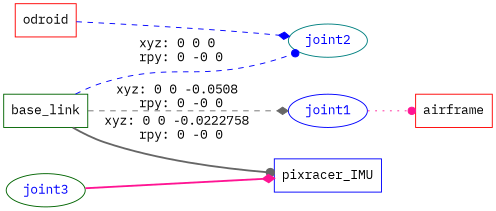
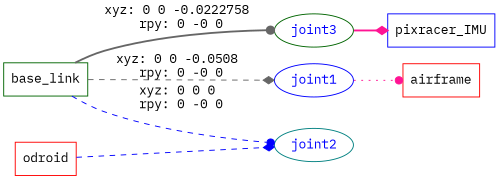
edge "base_link" -> "pixracer_IMU": now "base_link" -> "joint3"
